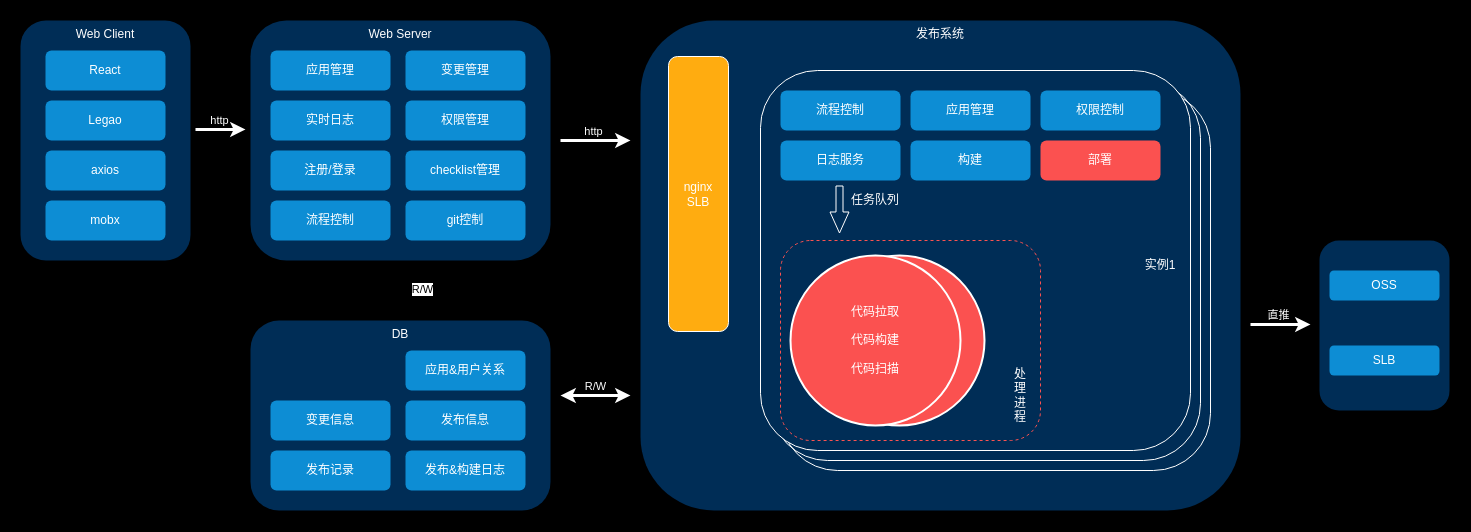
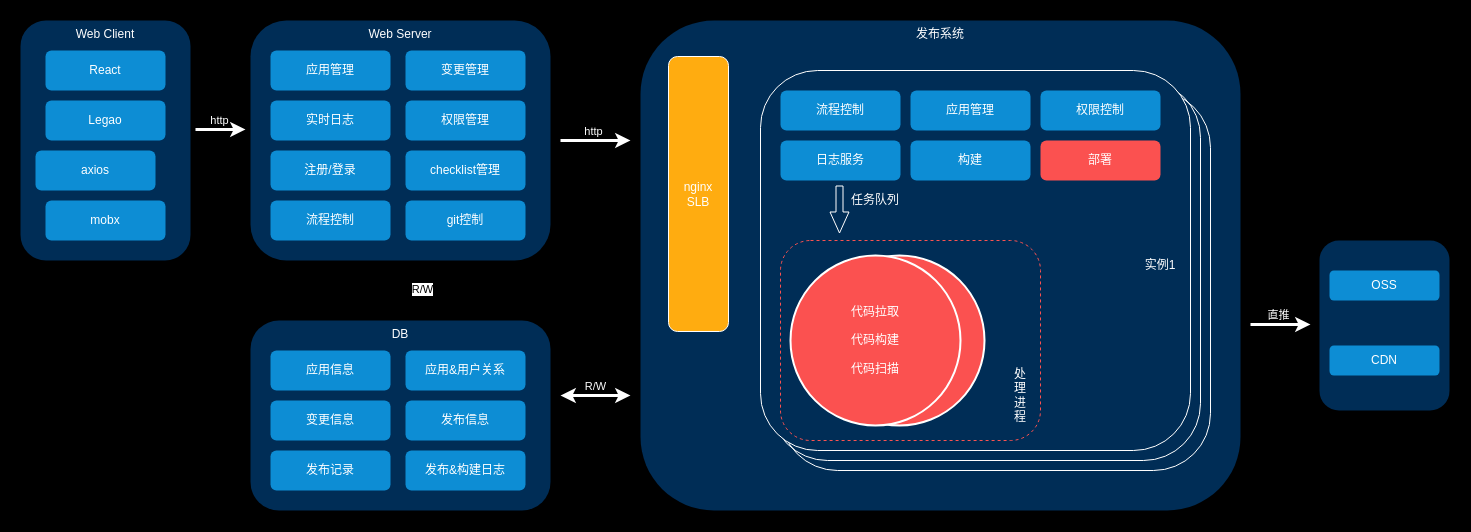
node "axios": moved (106, 171) -> (96, 171)
node "SLB": label "SLB" -> "CDN"
node "应用信息": added
